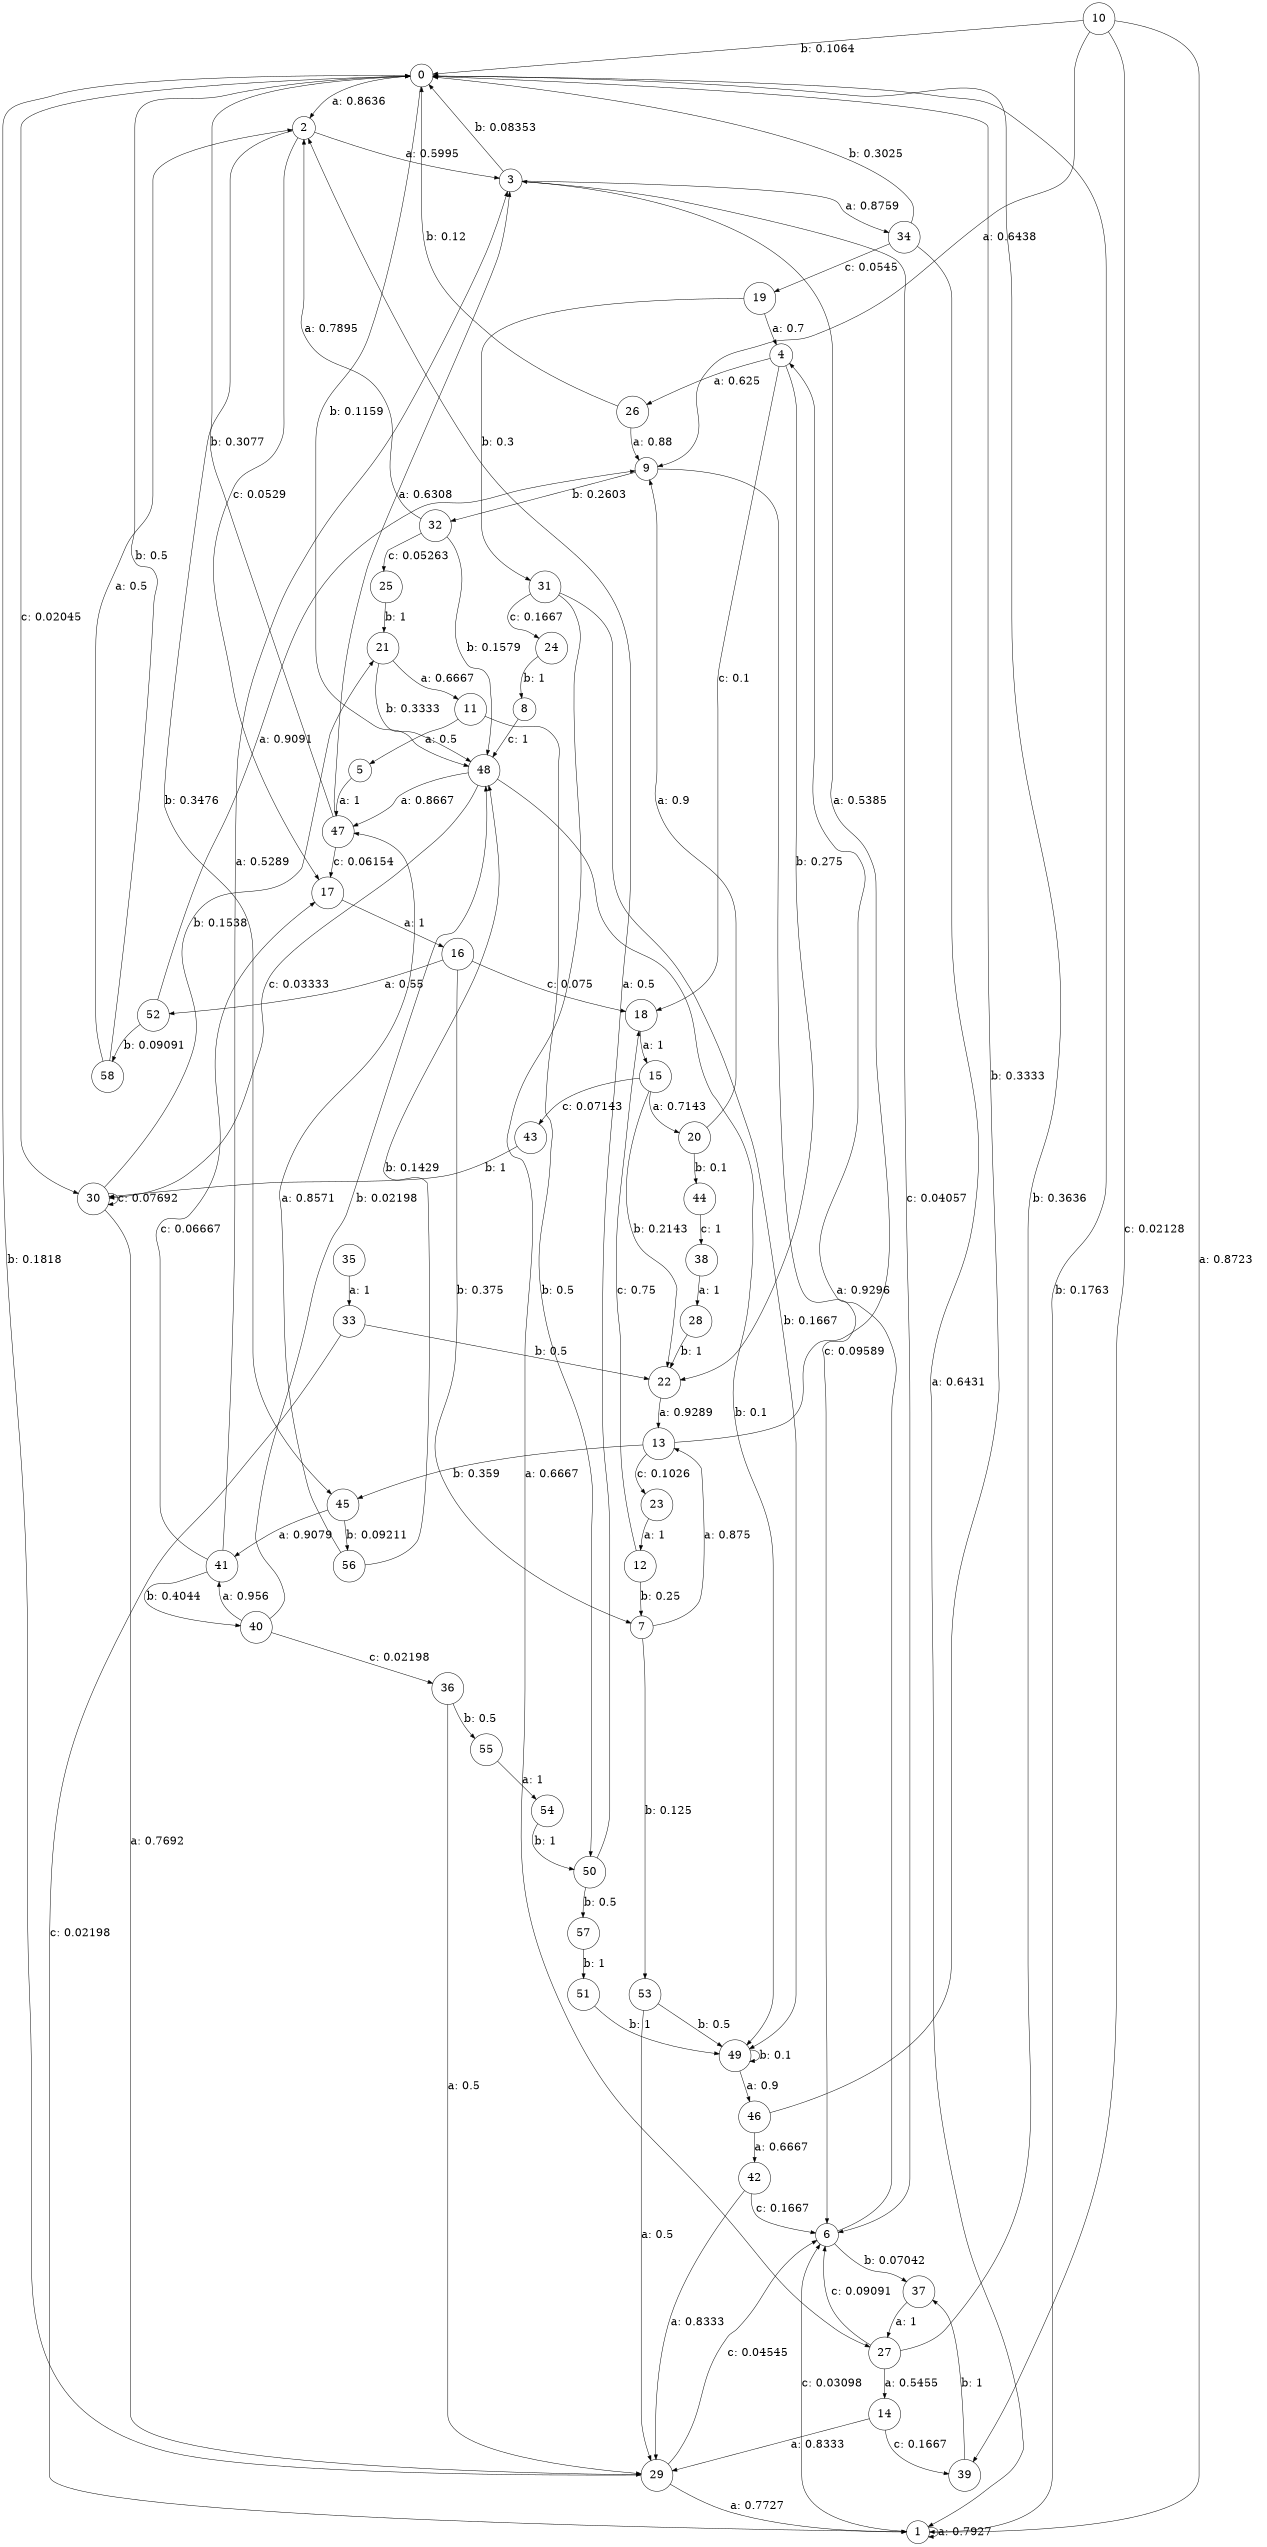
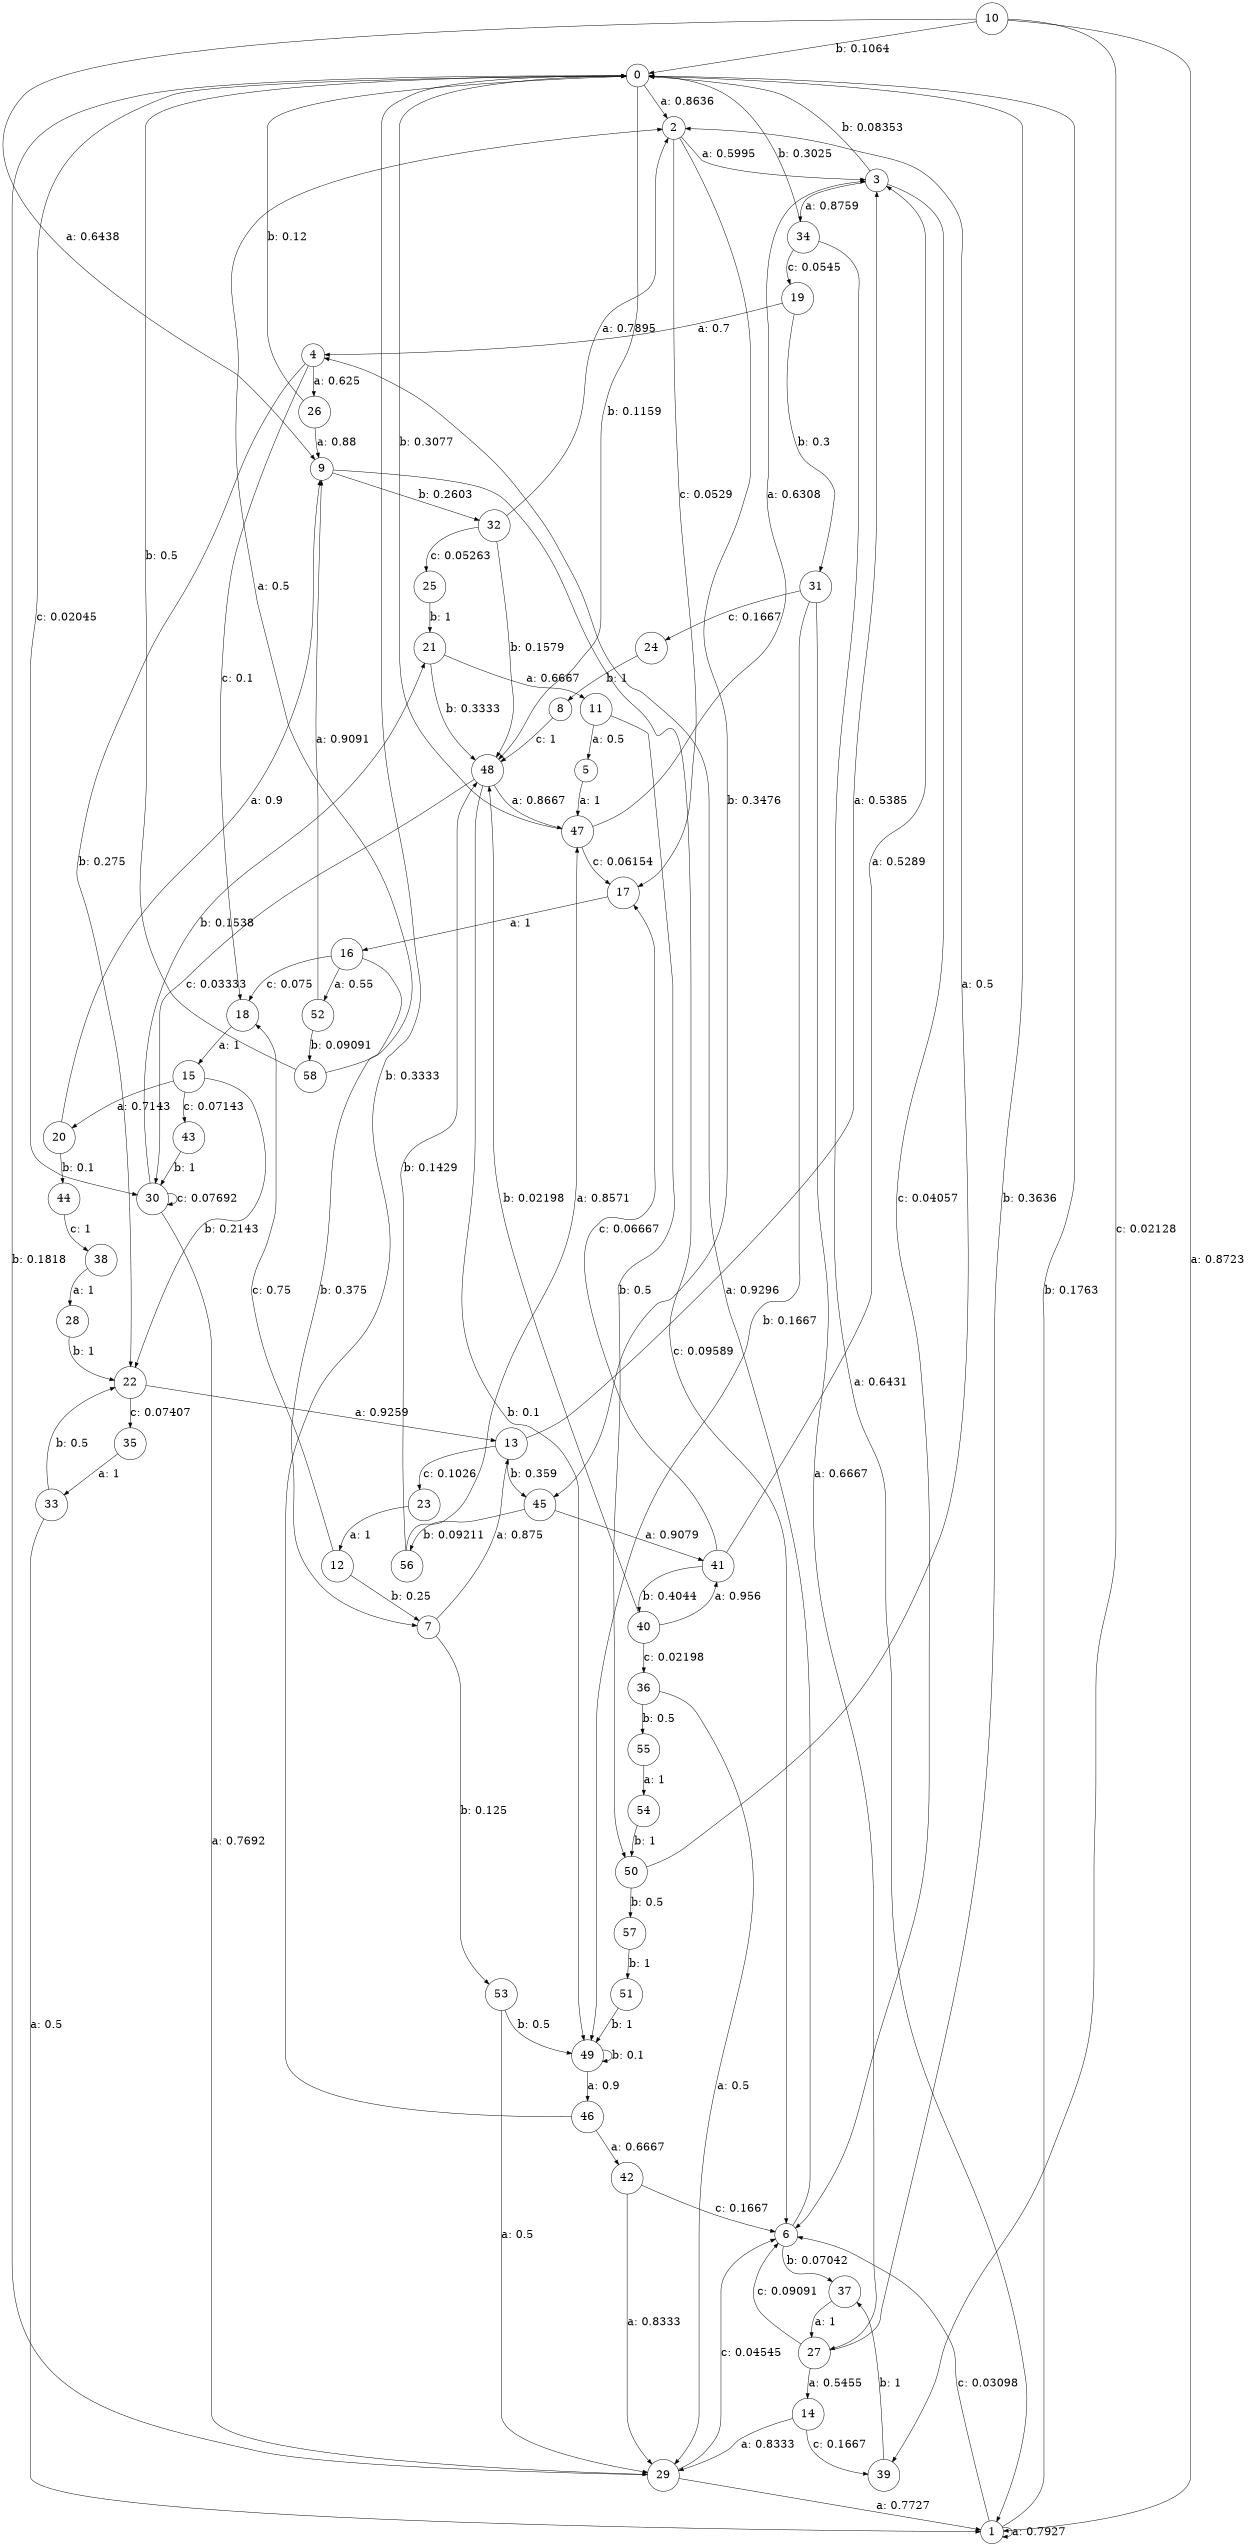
edge "22" -> "35": added, label "c: 0.07407"
edge "22" -> "13": label "a: 0.9289   " -> "a: 0.9259   "
edge "33" -> "1": label "c: 0.02198  " -> "a: 0.5      "
